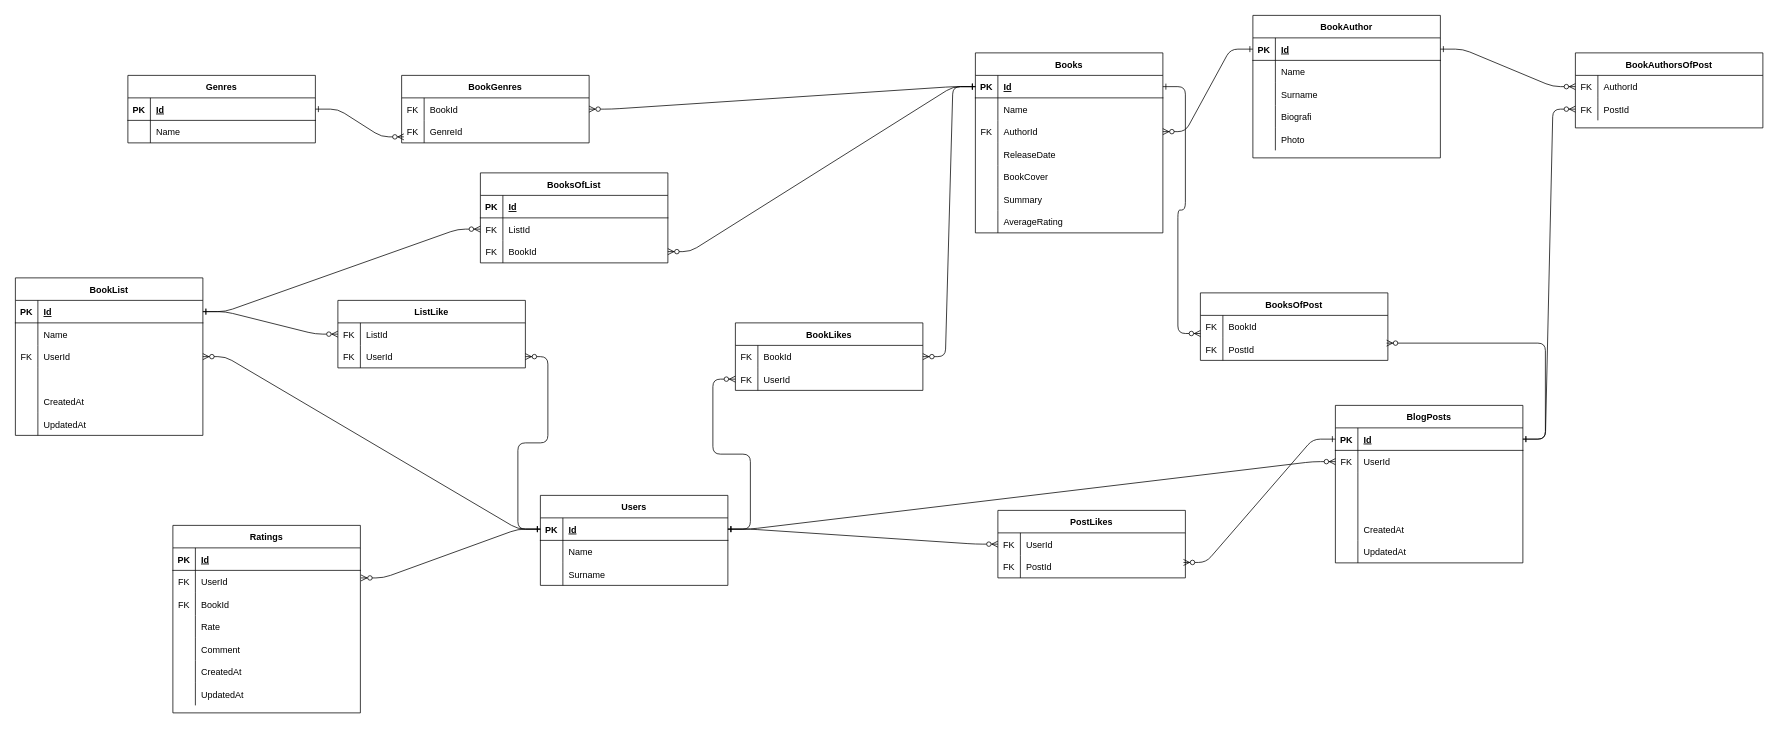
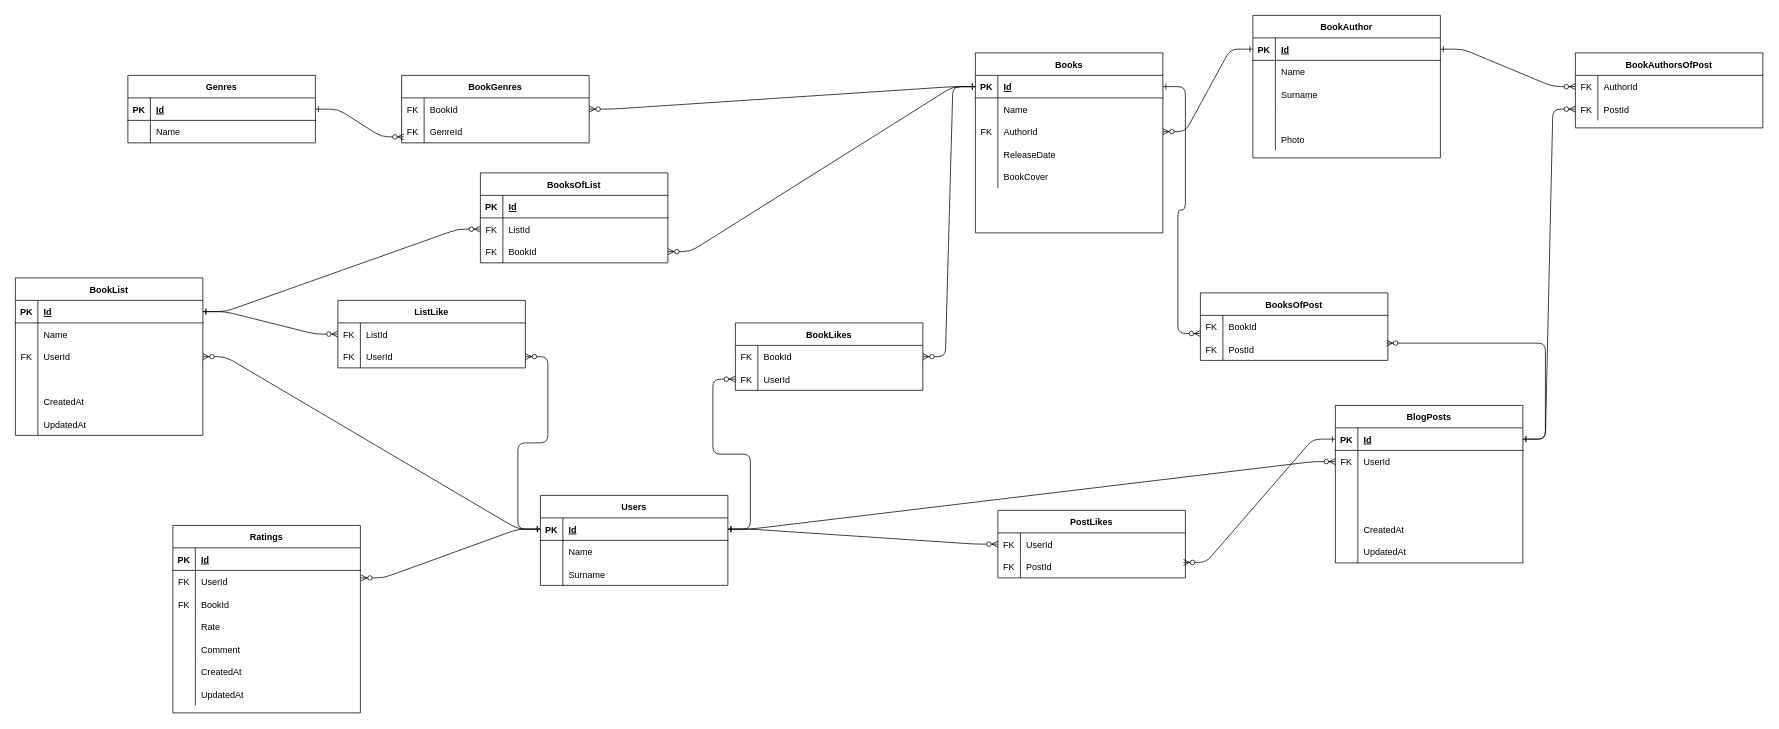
node "Biografi": removed
node "Summary": removed
node "AverageRating": removed
